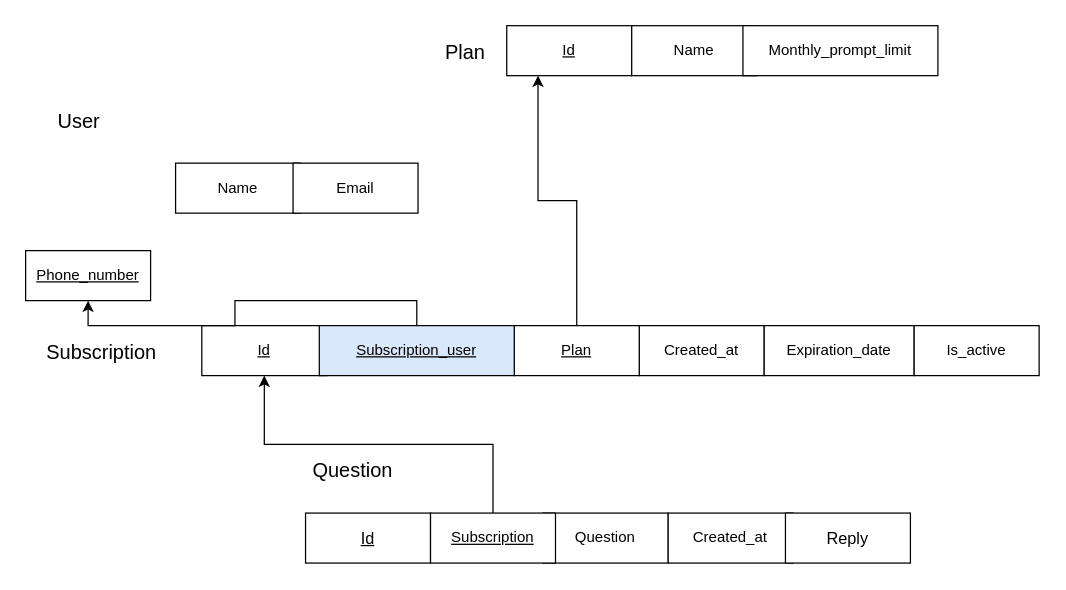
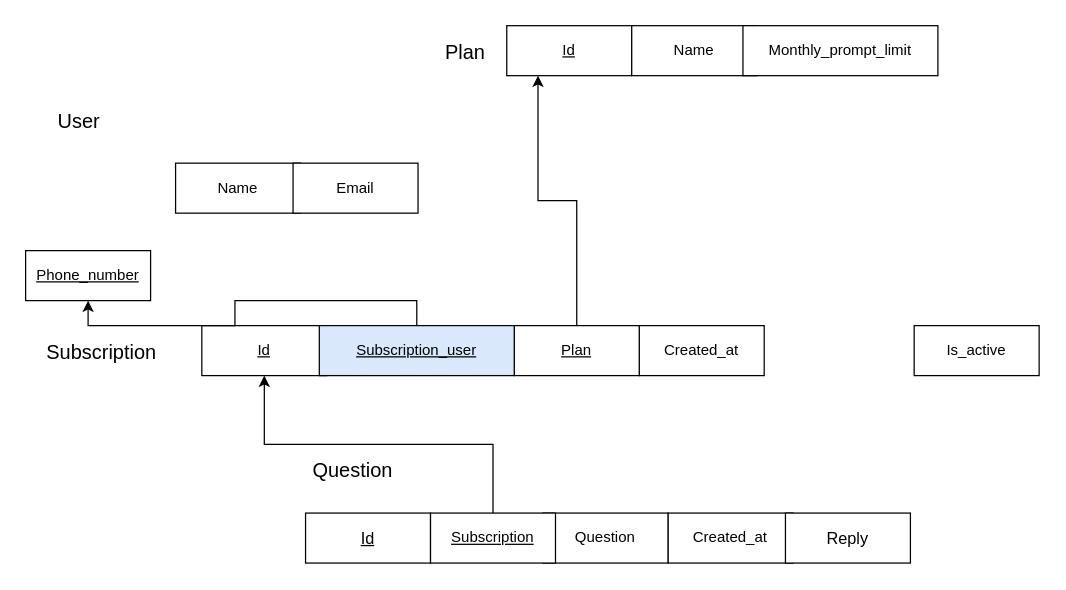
node "Expiration_date": removed
